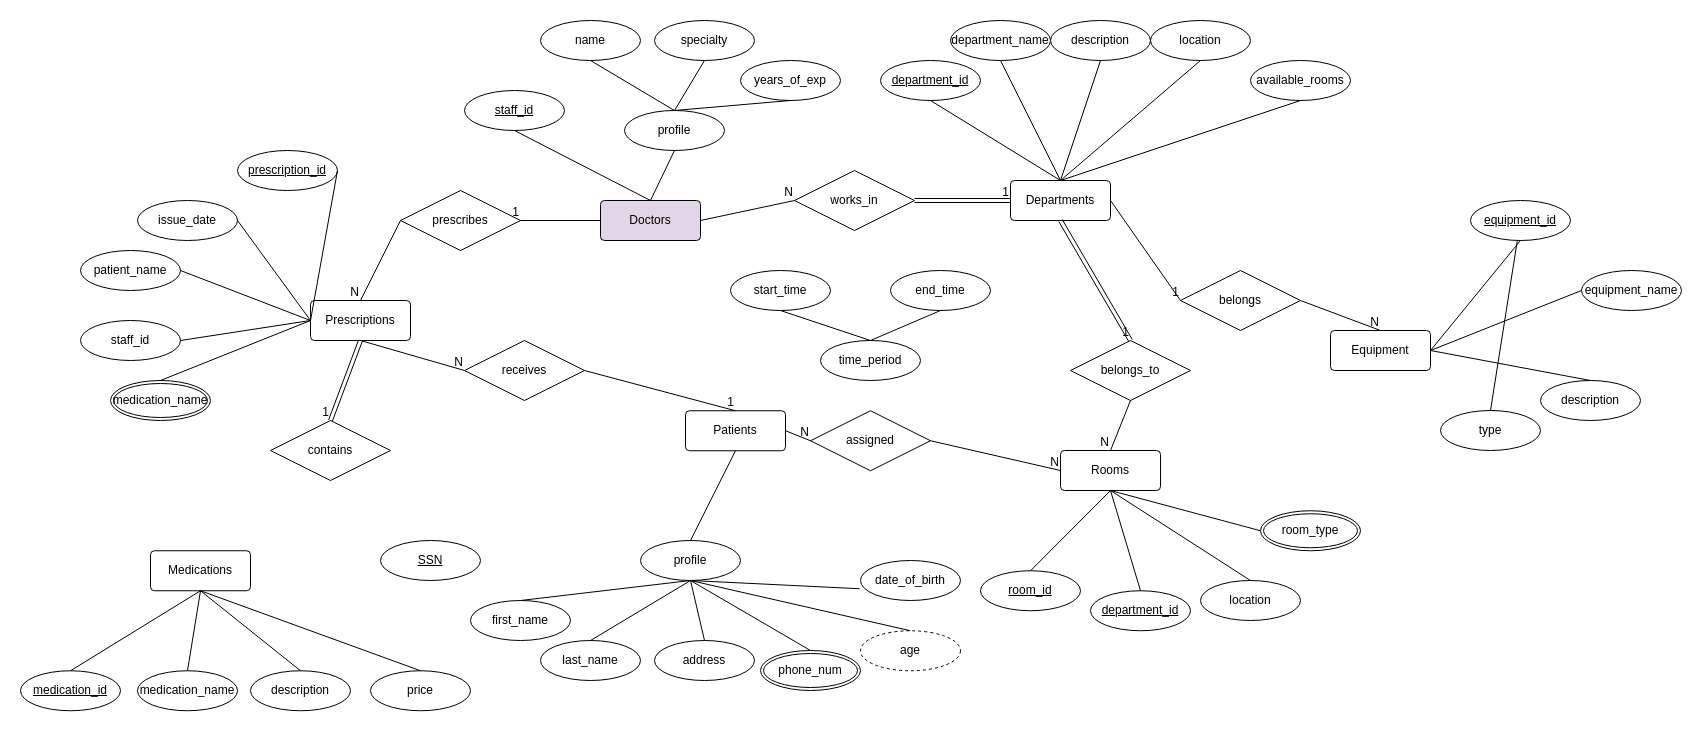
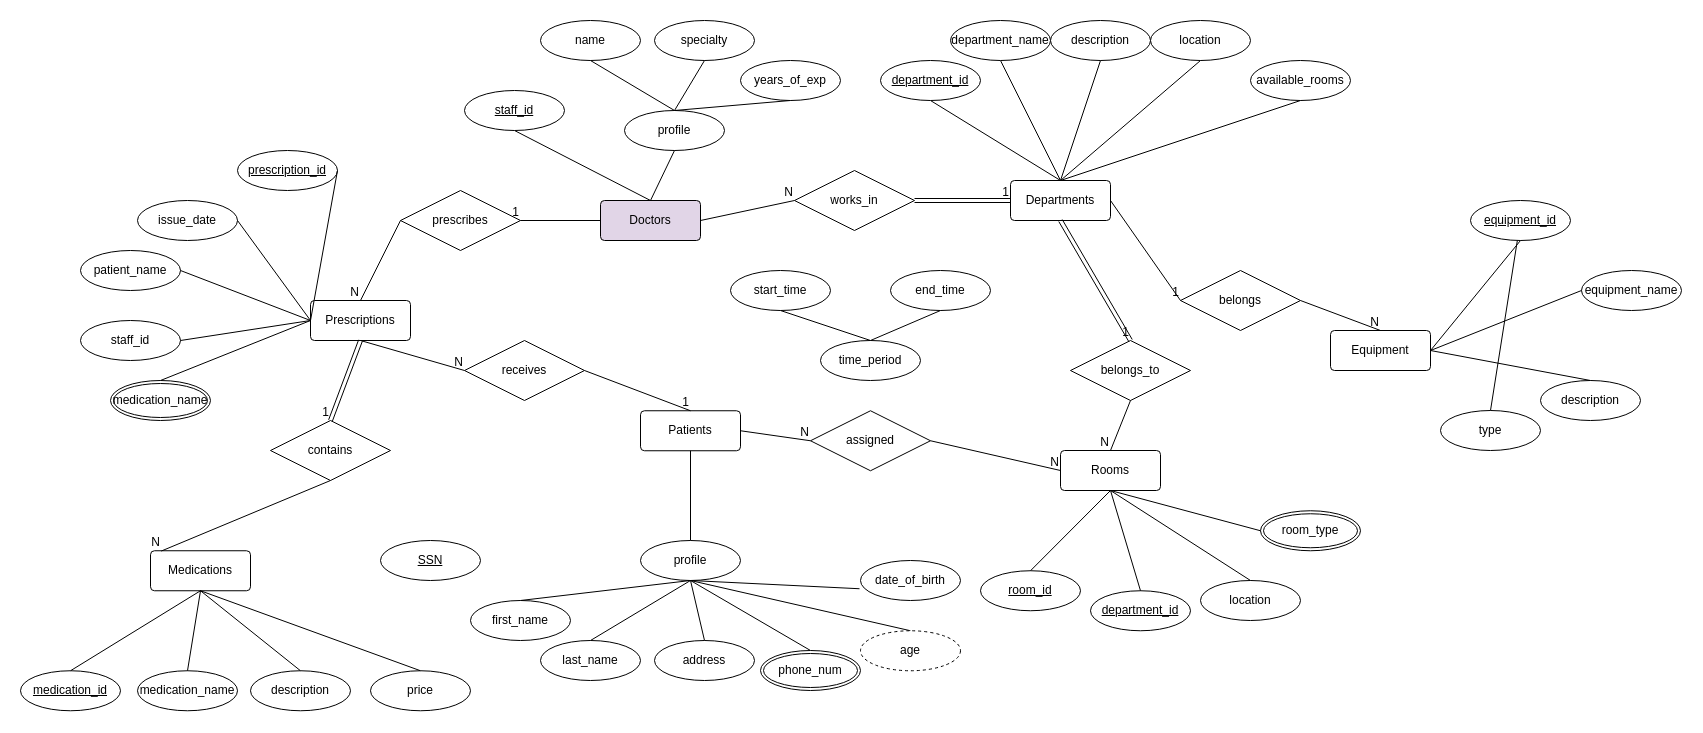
node "Patients": moved (736, 431) -> (691, 431)
edge "contains" -- "Medications": added, label "N"
